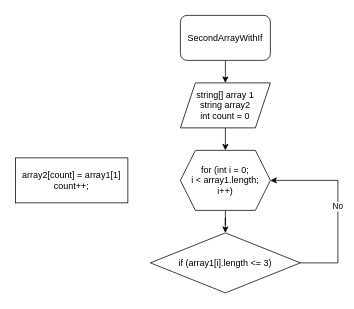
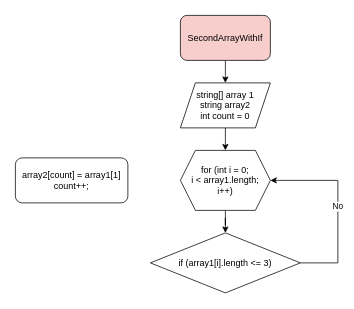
node "SecondArrayWithIf": fillcolor #ffffff -> #f8cecc
node "array2[count] = array1[1] count++;": shape rectangle -> rounded rectangle
